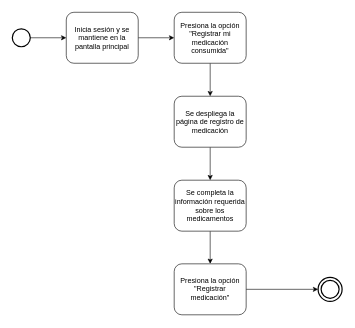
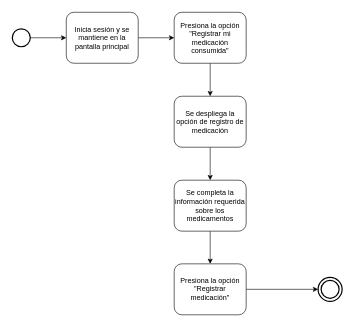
node "Se despliega la página de registro de medicación": label "Se despliega la página de registro de medicación" -> "Se despliega la opción de registro de medicación"
